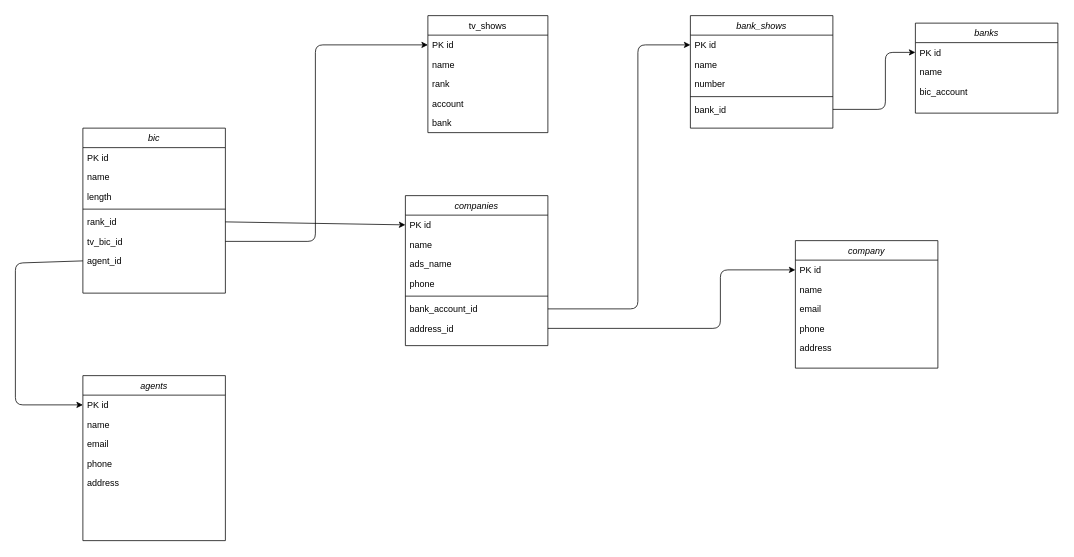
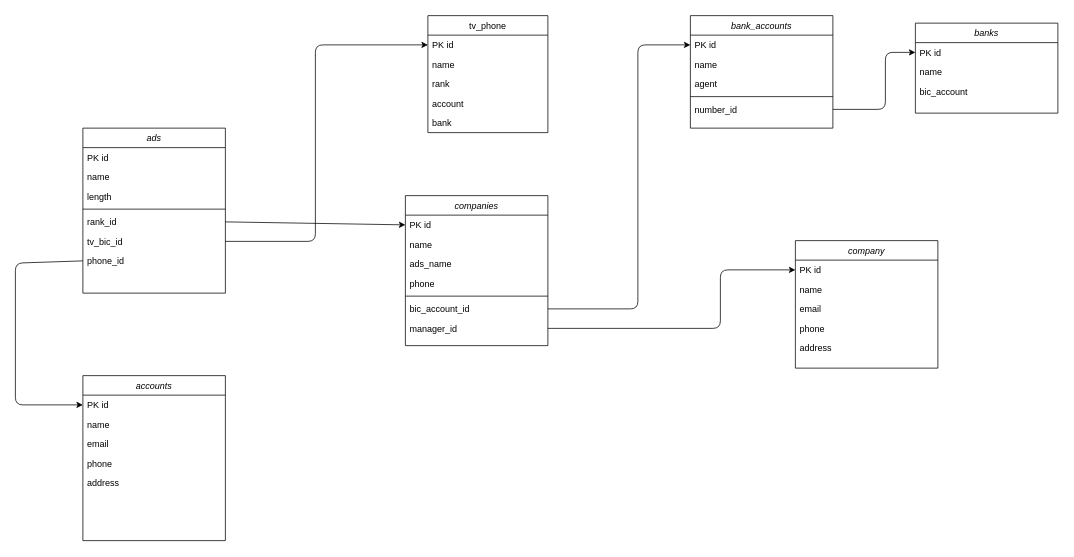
node "tv_shows": label "tv_shows" -> "tv_phone"
node "bank_shows": label "bank_shows" -> "bank_accounts"
node "number": label "number" -> "agent"
node "bank_id": label "bank_id" -> "number_id"
node "bic": label "bic" -> "ads"
node "agent_id": label "agent_id" -> "phone_id"
node "bank_account_id": label "bank_account_id" -> "bic_account_id"
node "address_id": label "address_id" -> "manager_id"
node "agents": label "agents" -> "accounts"
